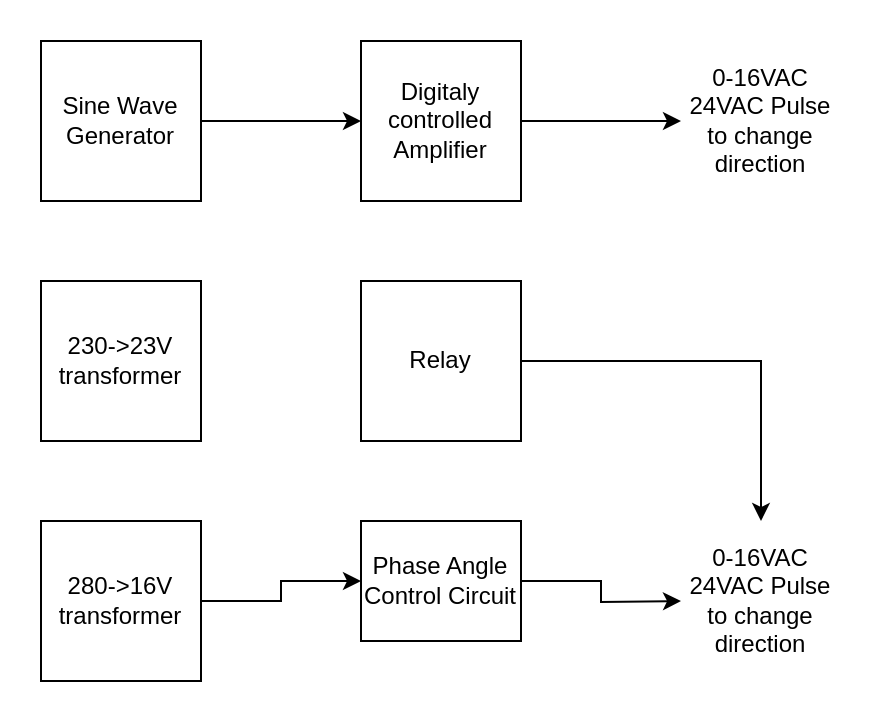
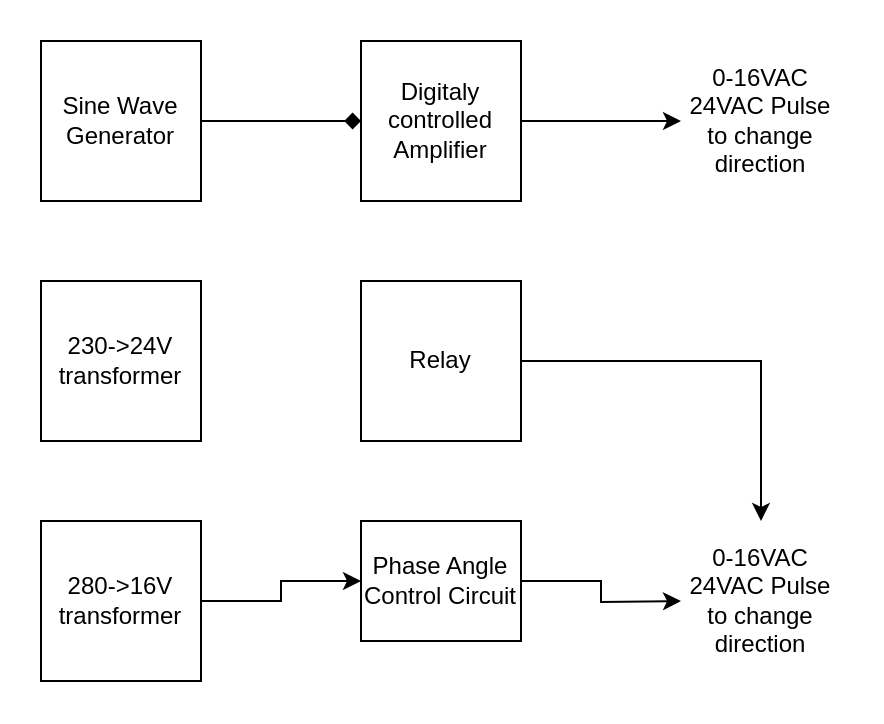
edge "Sine Wave Generator" -> "Digitaly controlled Amplifier": arrowhead classic -> diamond
node "230->23V transformer": label "230->23V transformer" -> "230->24V transformer"
